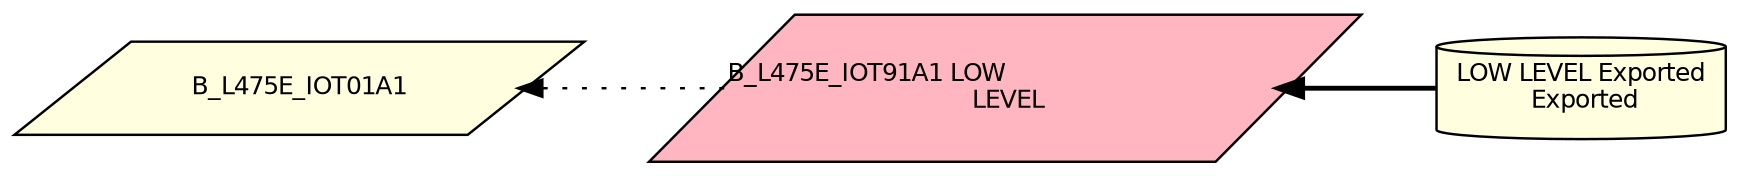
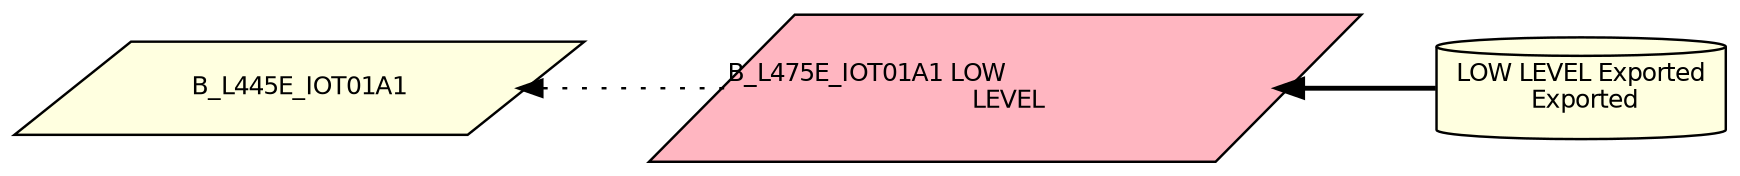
node "B_L475E_IOT01A1": label "B_L475E_IOT01A1" -> "B_L445E_IOT01A1"
node "B_L475E_IOT91A1 LOW LEVEL": label "B_L475E_IOT91A1 LOW LEVEL" -> "B_L475E_IOT01A1 LOW LEVEL"
